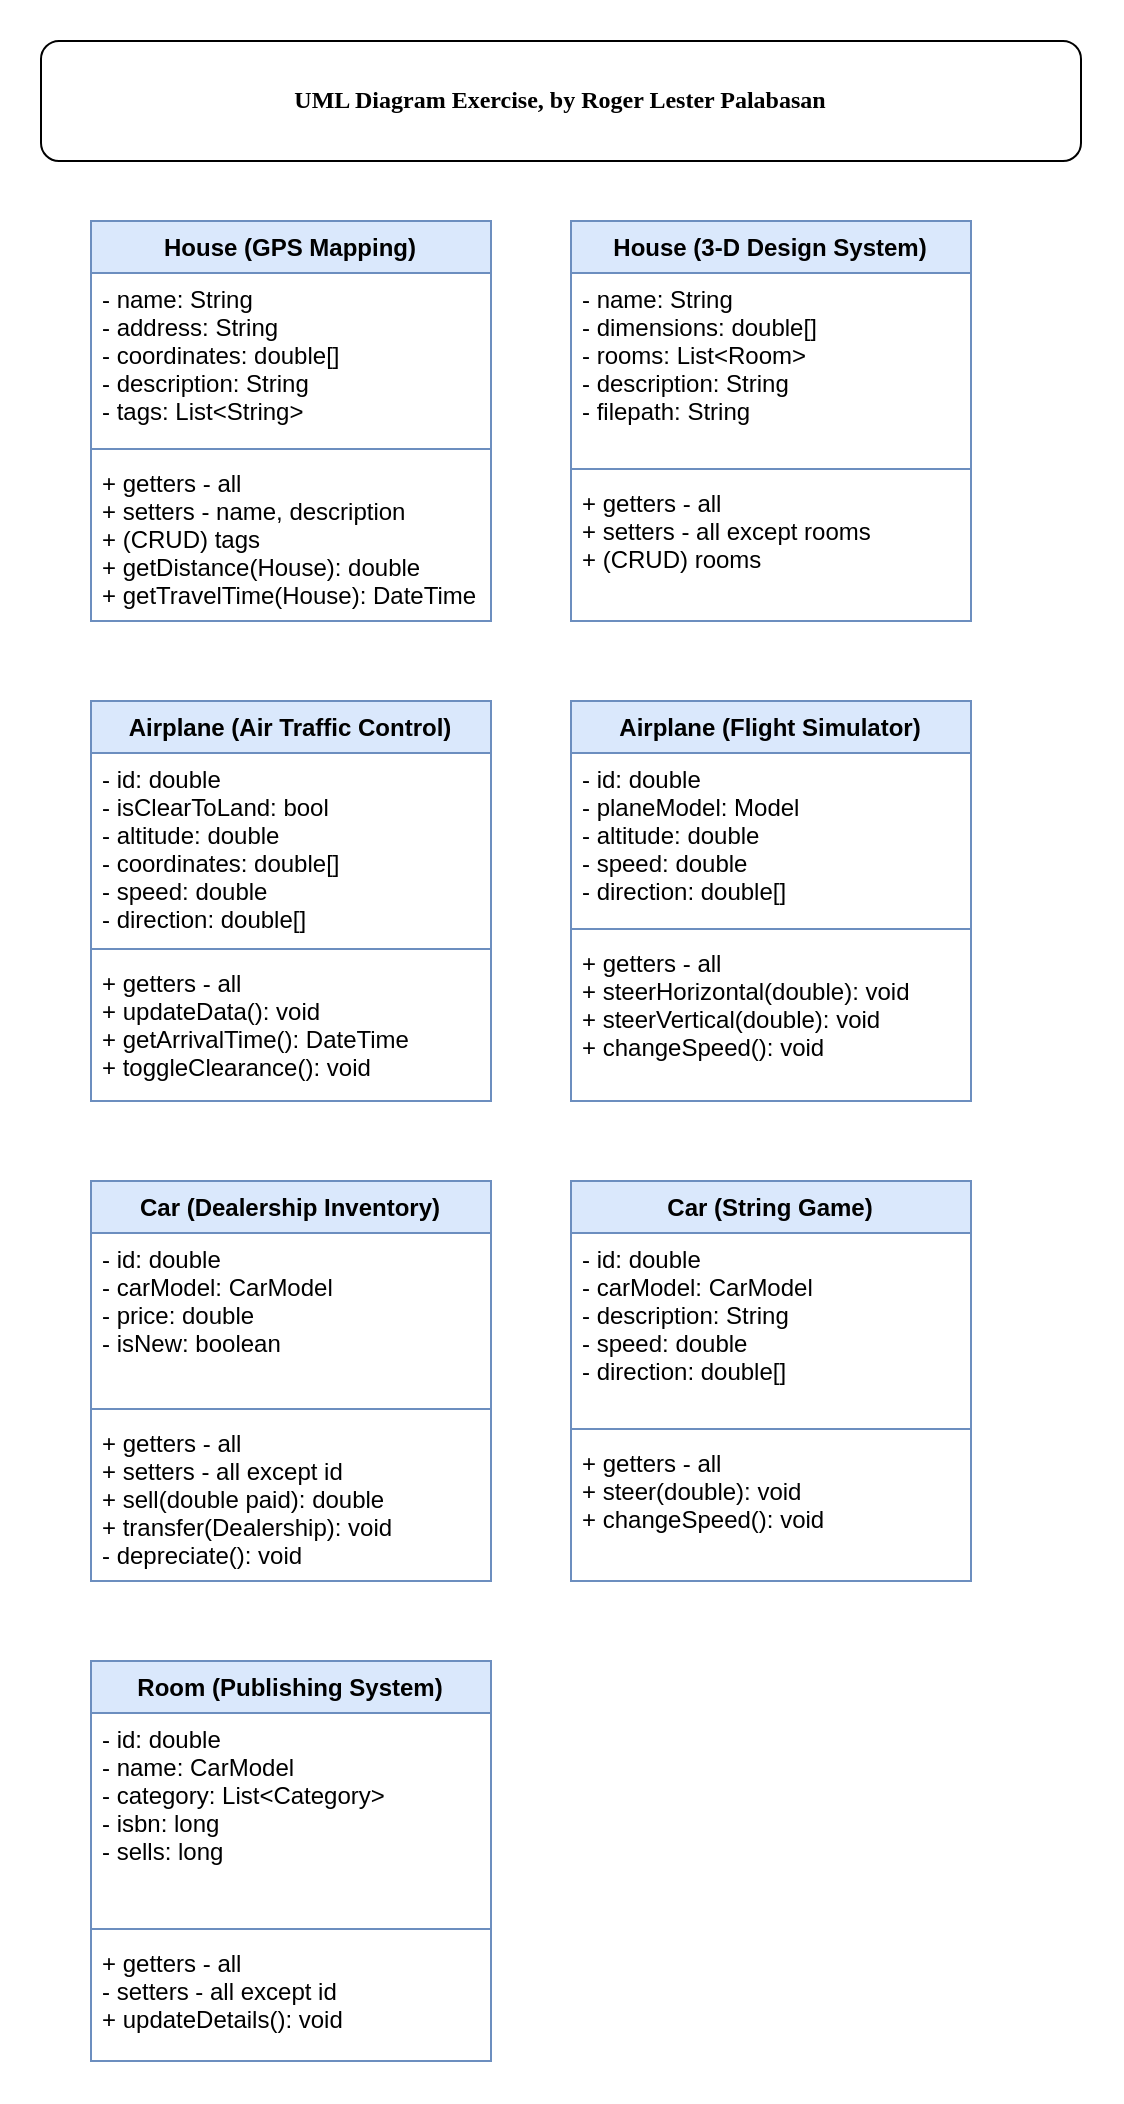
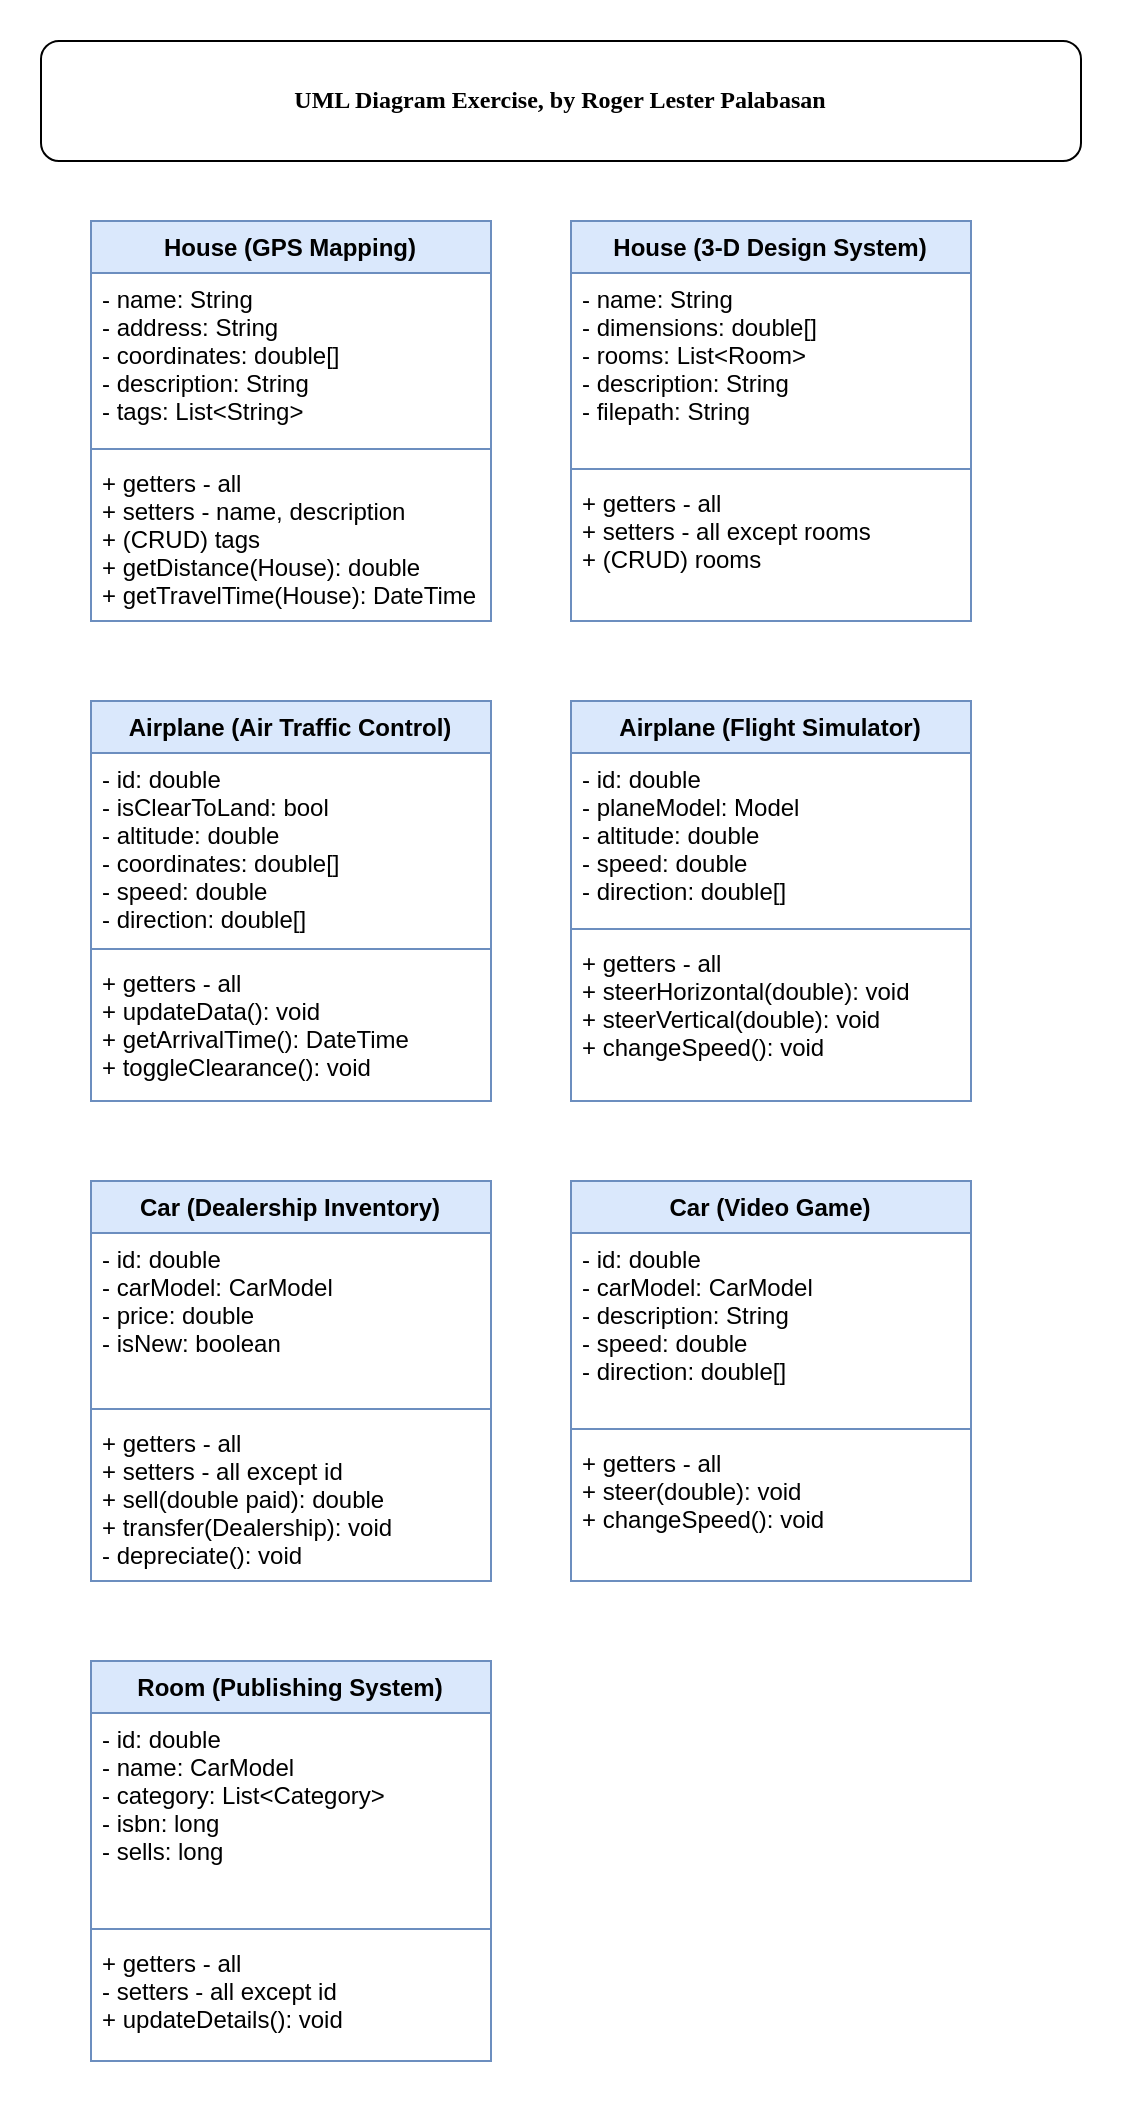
node "Car (String Game)": label "Car (String Game)" -> "Car (Video Game)"
